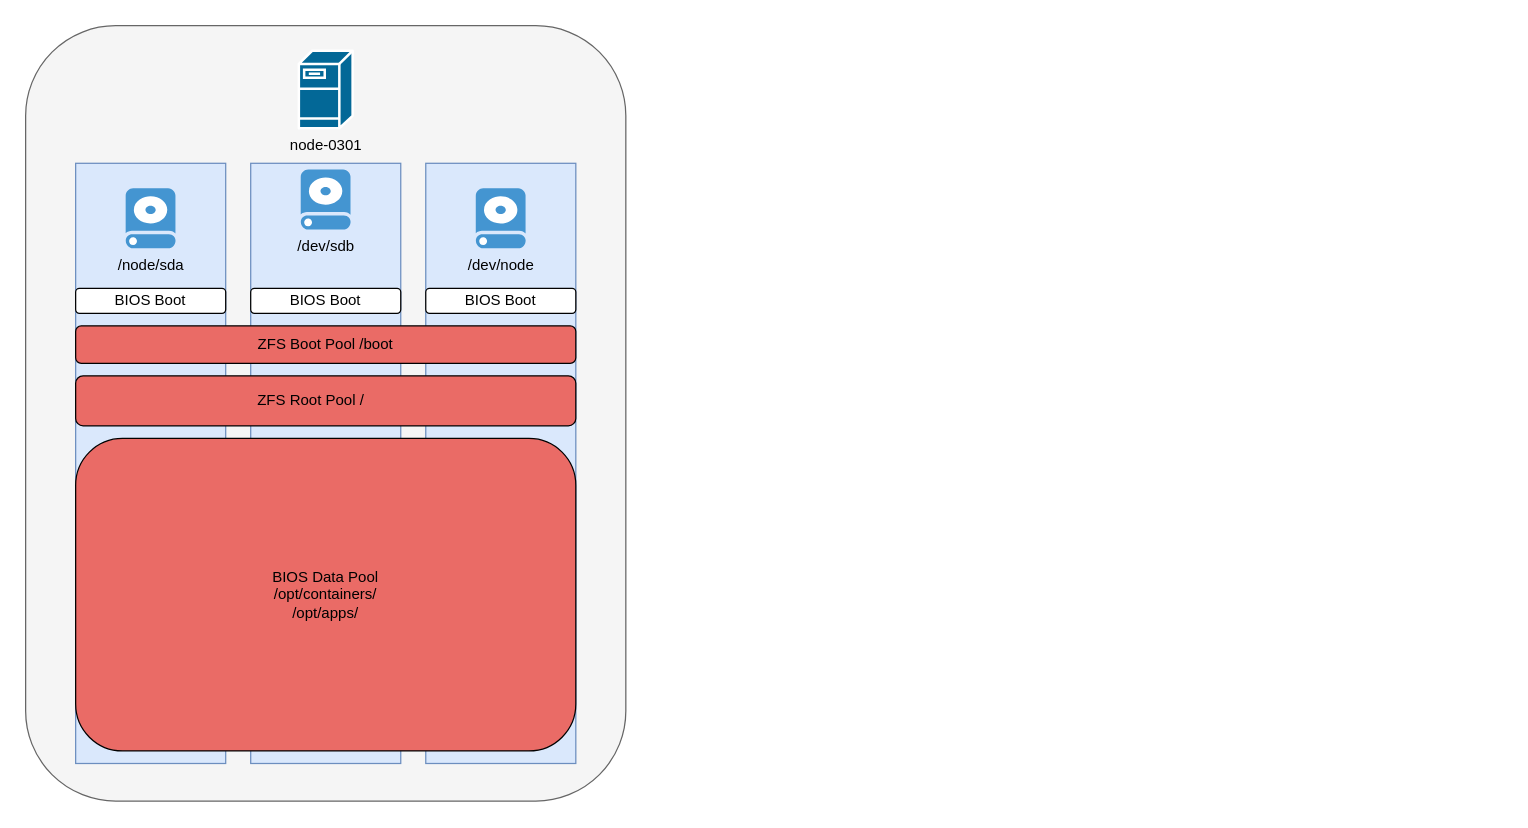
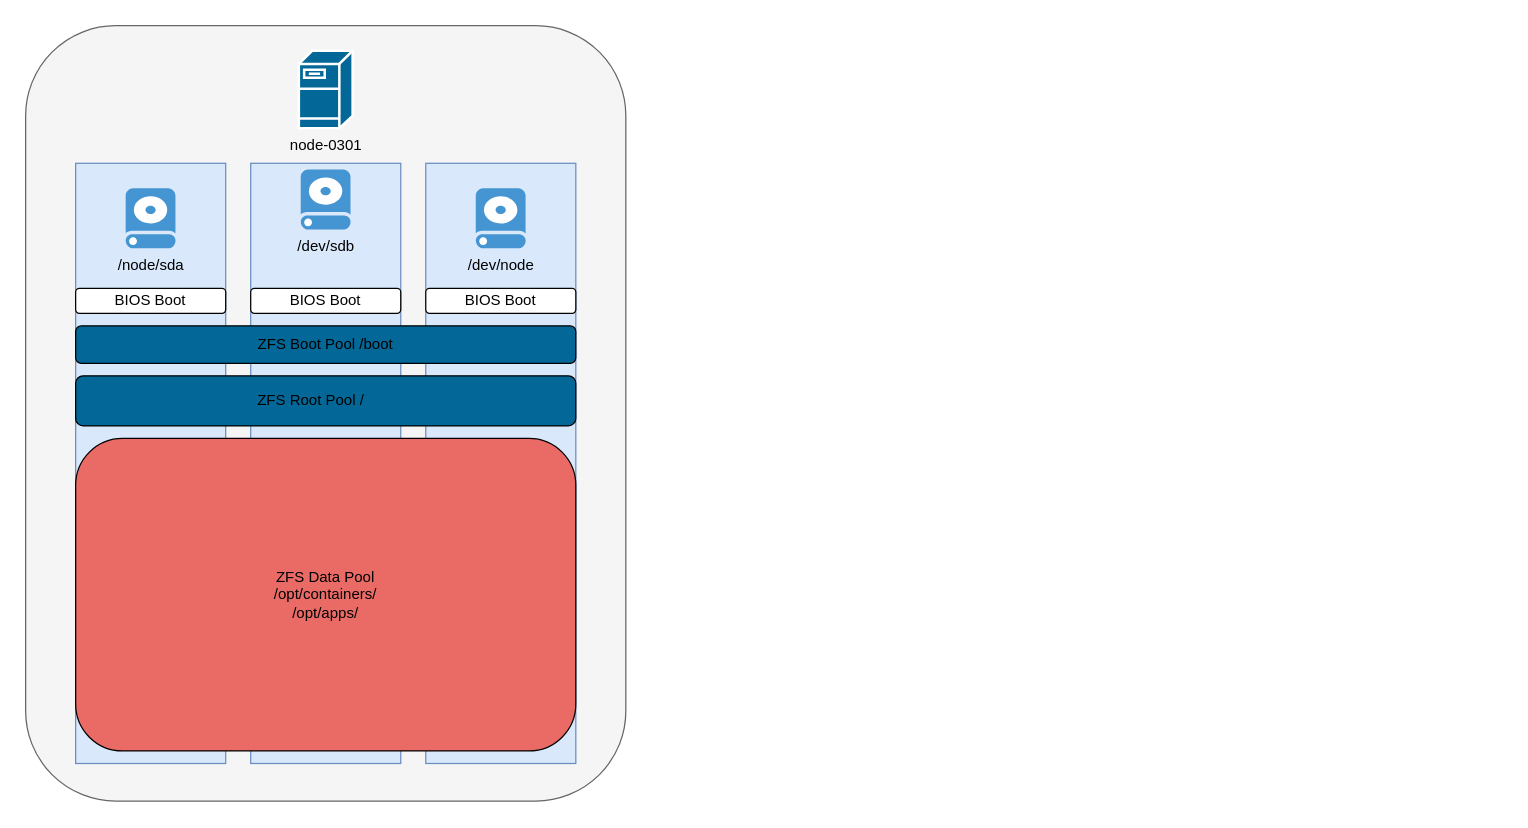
node "ZFS Boot Pool /boot": fillcolor #ea6b66 -> #036897
node "ZFS Root Pool /": fillcolor #ea6b66 -> #036897
node "BIOS Data Pool /opt/containers/ /opt/apps/": label "BIOS Data Pool /opt/containers/ /opt/apps/" -> "ZFS Data Pool /opt/containers/ /opt/apps/"
